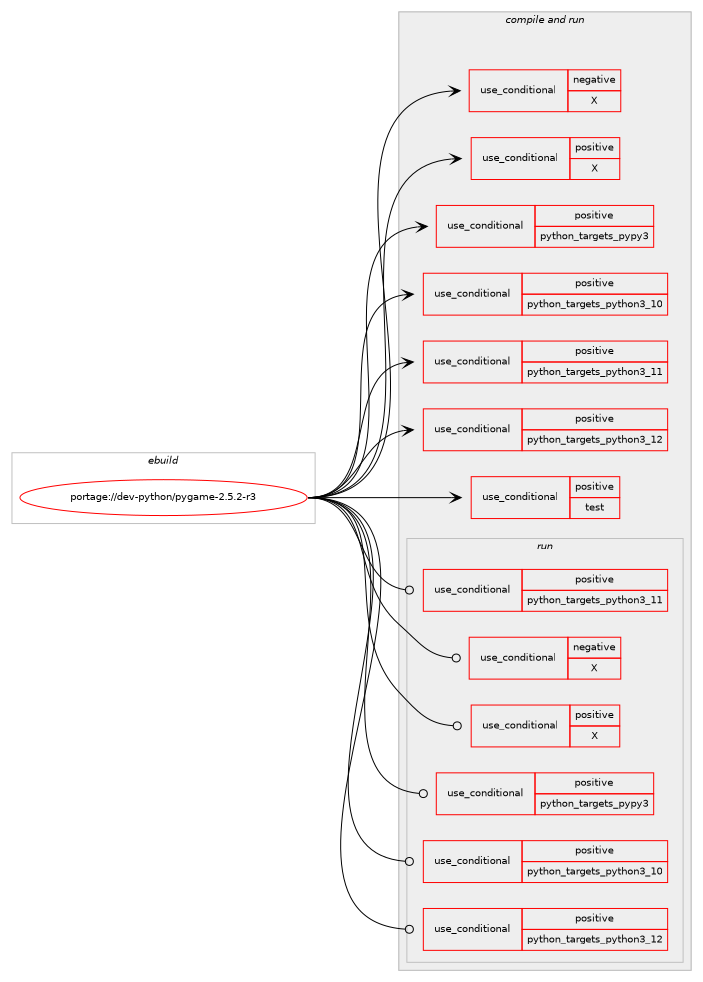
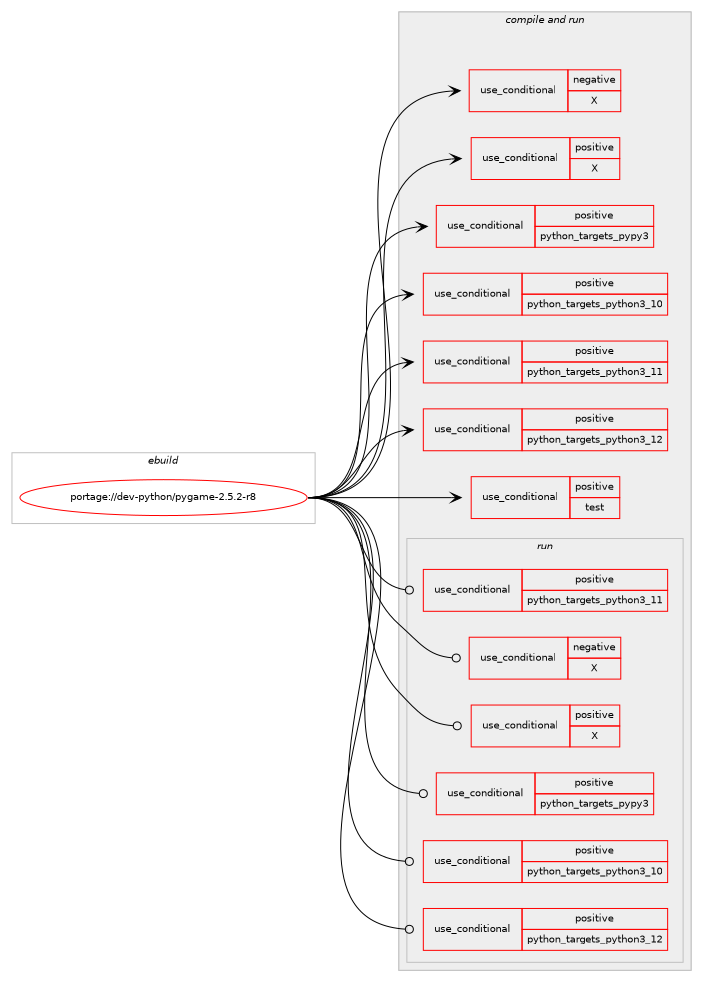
node "portage://dev-python/pygame-2.5.2-r3": label "portage://dev-python/pygame-2.5.2-r3" -> "portage://dev-python/pygame-2.5.2-r8"
